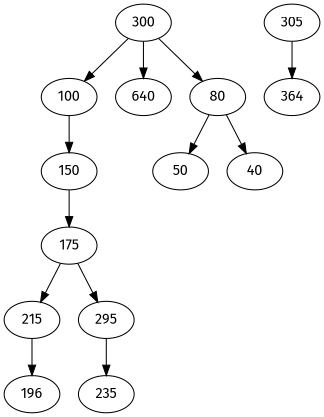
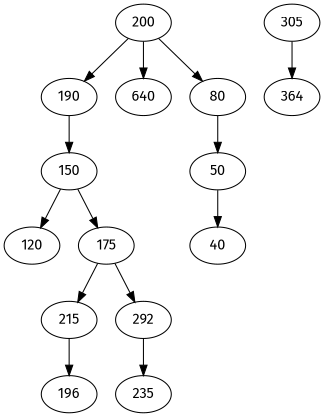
node "300": label "300" -> "200"
node "100": label "100" -> "190"
edge "80" -> "40": now "50" -> "40"
node "120": added
node "295": label "295" -> "292"
